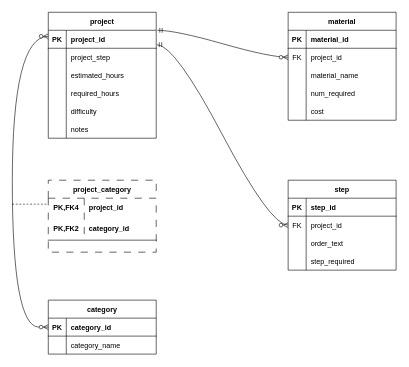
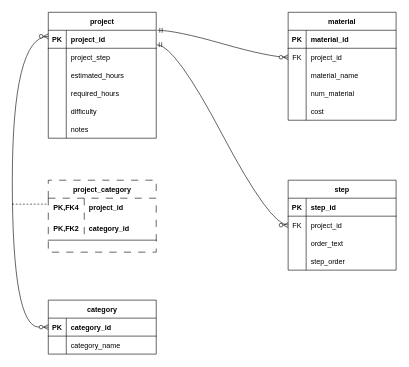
node "num_required": label "num_required" -> "num_material"
node "step_required": label "step_required" -> "step_order"
